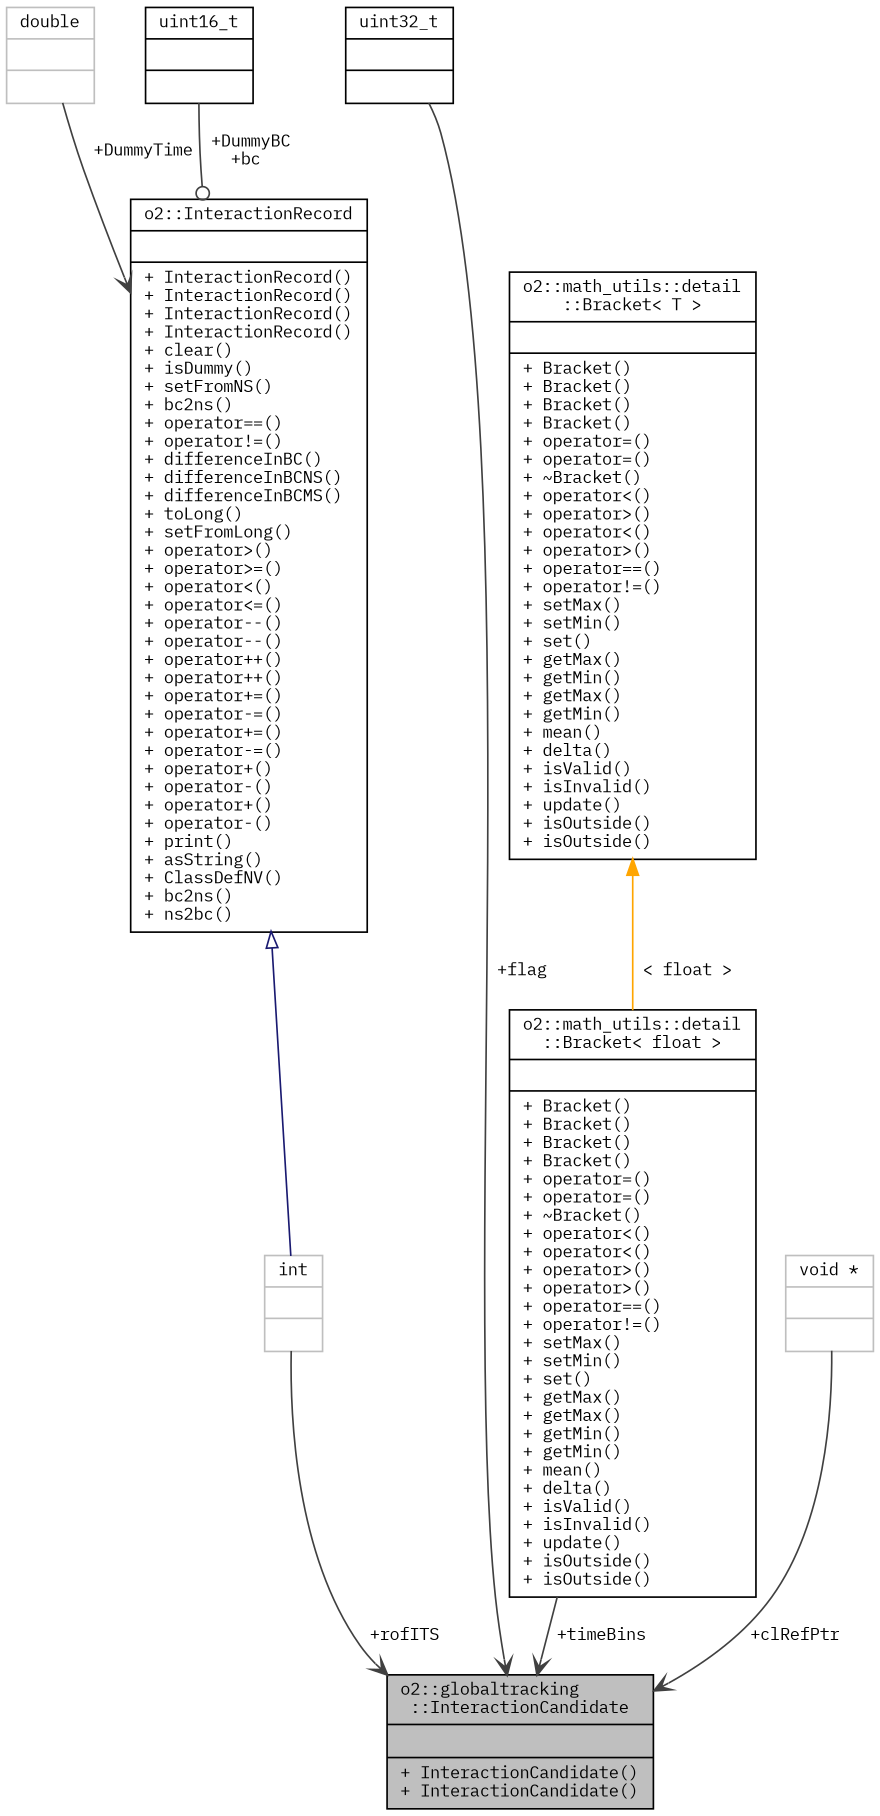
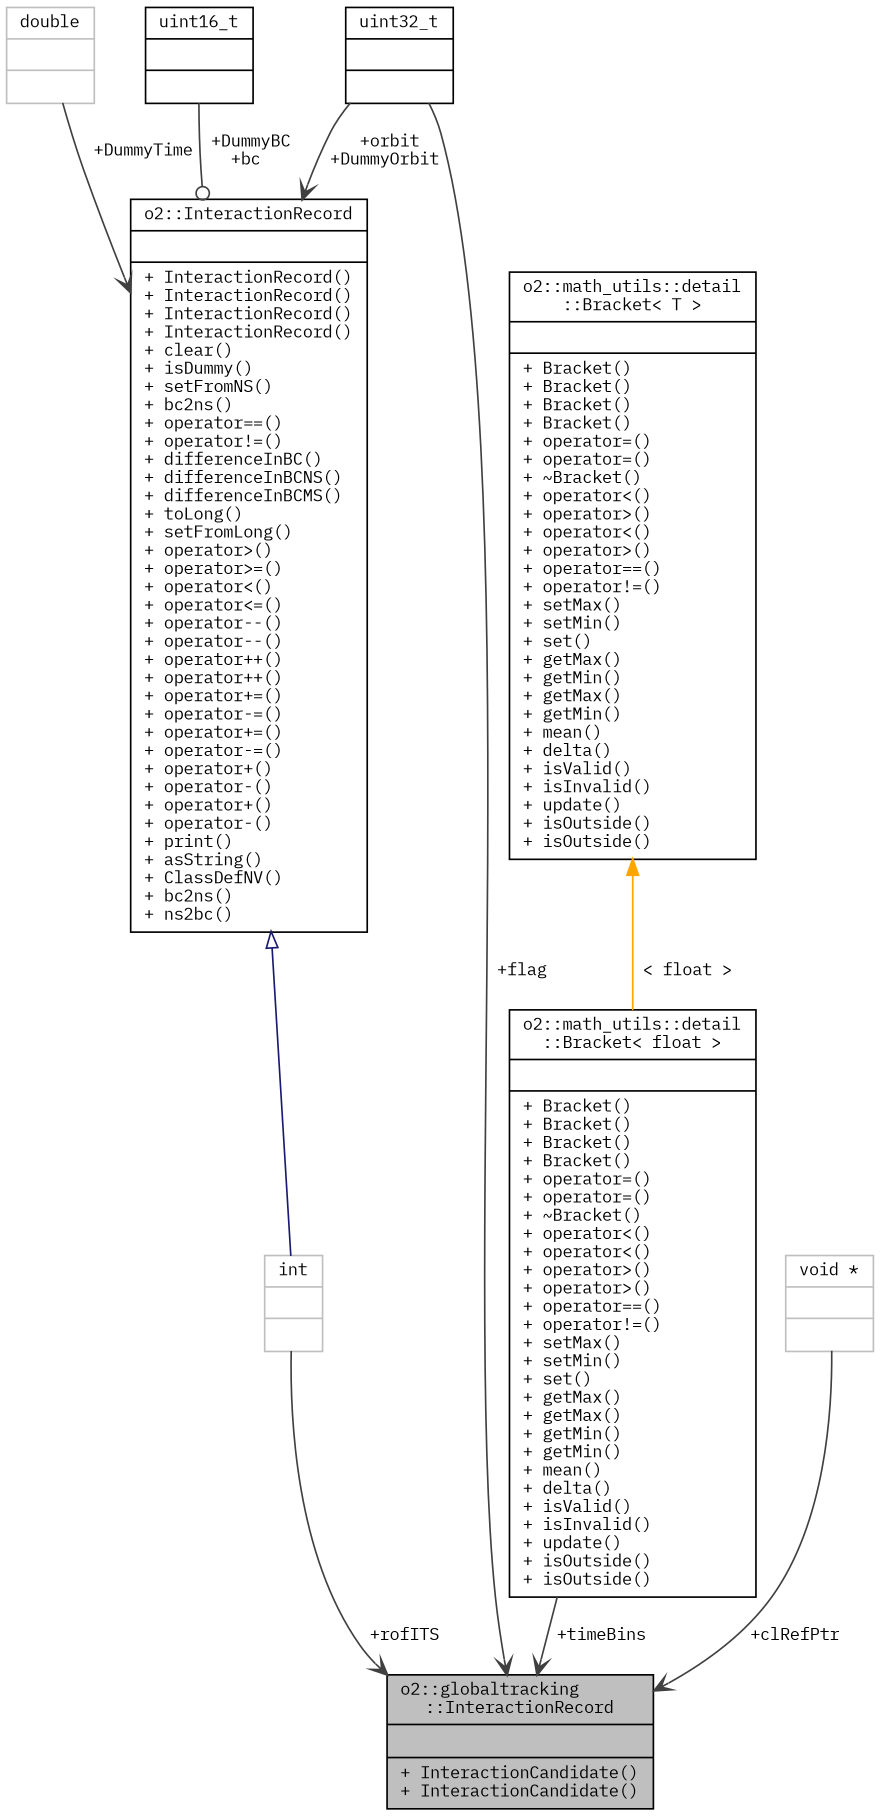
edge "uint32_t" -> "o2::InteractionRecord": added, label "+orbit +DummyOrbit"
node "o2::globaltracking": text "::InteractionCandidate" -> "::InteractionRecord"
